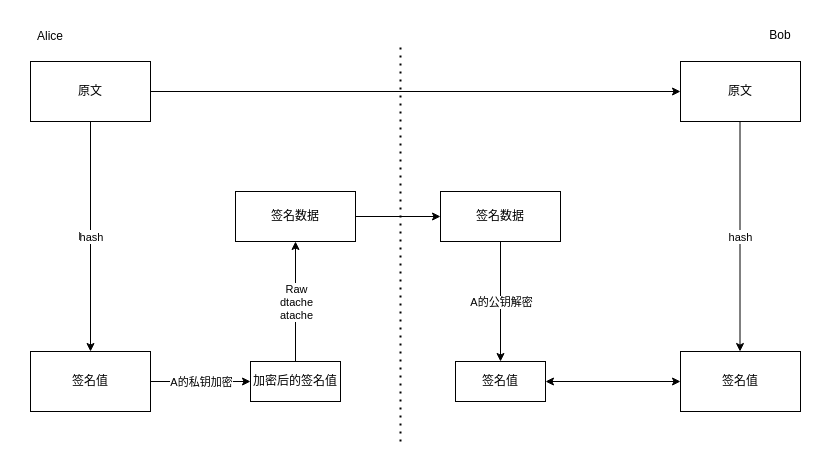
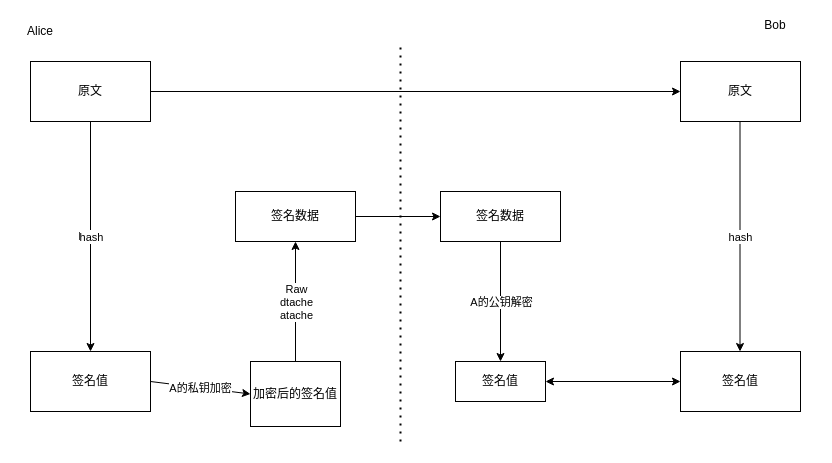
node "Bob": moved (781, 36) -> (776, 26)
node "Alice": moved (51, 37) -> (41, 32)
node "加密后的签名值": size 90x40 -> 90x65
